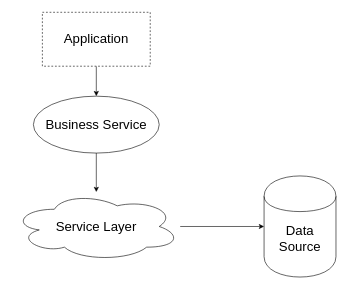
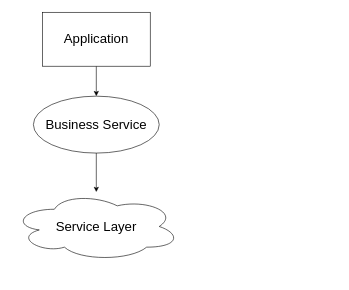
node "Application": style dashed -> solid
edge "Service Layer" -> "Data Source": removed
node "Data Source": removed
